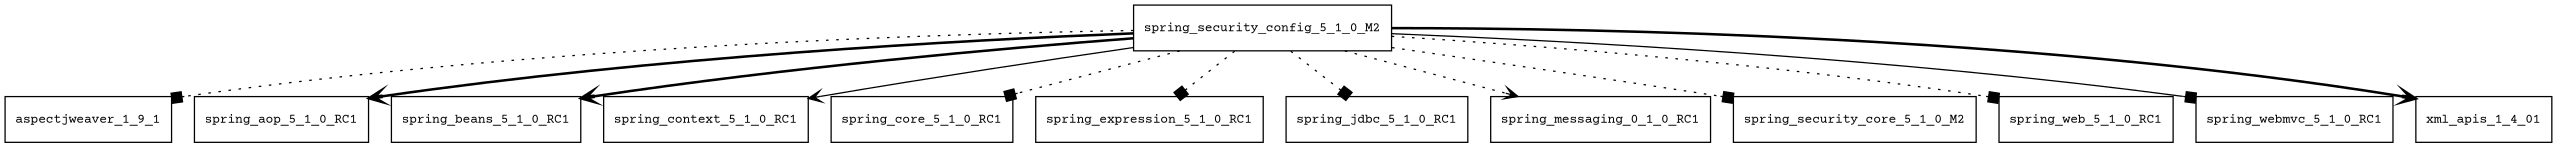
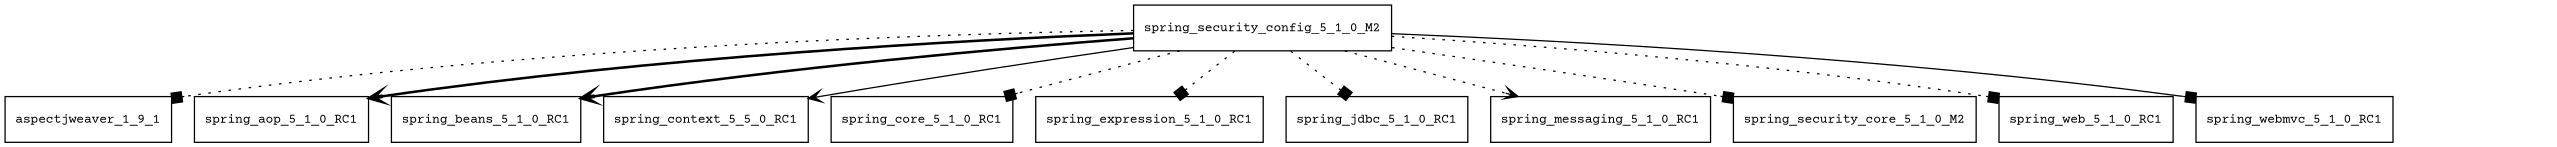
node "spring_context_5_1_0_RC1": label "spring_context_5_1_0_RC1" -> "spring_context_5_5_0_RC1"
node "spring_messaging_0_1_0_RC1": label "spring_messaging_0_1_0_RC1" -> "spring_messaging_5_1_0_RC1"
node "xml_apis_1_4_01": removed
